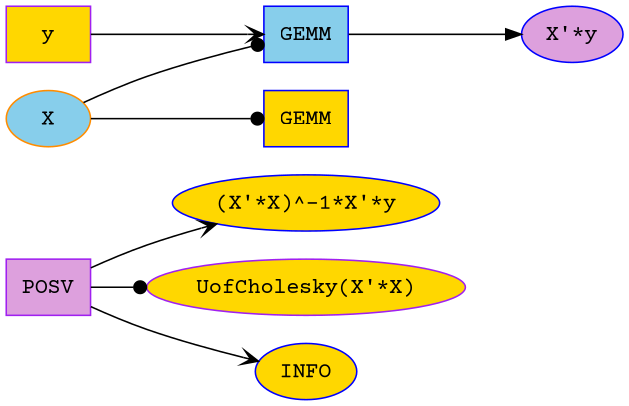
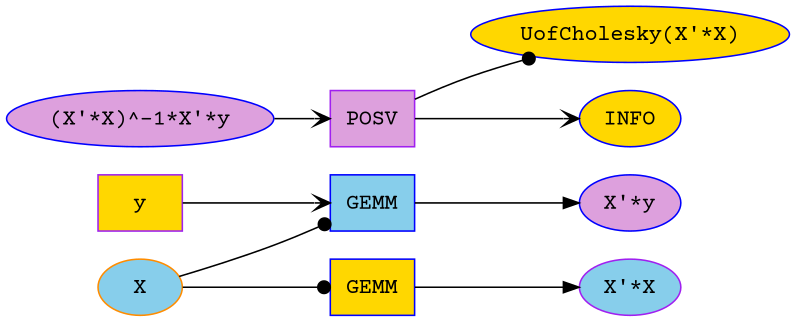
node "(X'*X)^-1*X'*y": fillcolor gold -> plum
edge "POSV" -> "(X'*X)^-1*X'*y": reversed
node "UofCholesky(X'*X)": color purple -> blue
node "X'*X": added
